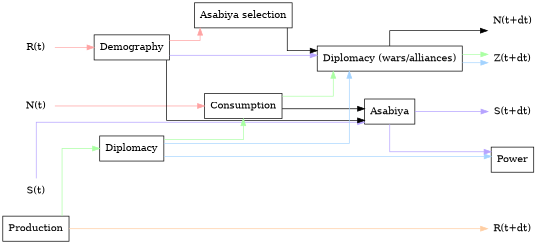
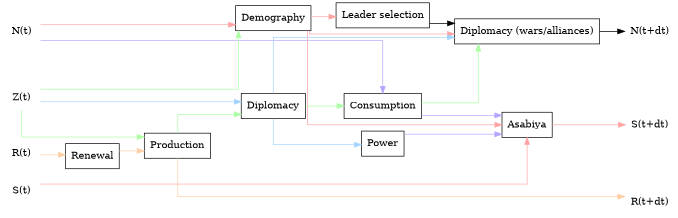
node "Asabiya selection": label "Asabiya selection" -> "Leader selection"
edge "R(t)" -> "Demography": now "N(t)" -> "Demography"
edge "Demography" -> "Diplomacy (wars/alliances)": color #b6a3ff -> #ffa3a3
node "Z(t+dt)": removed
node "Z(t)": added
edge "N(t)" -> "Consumption": color #ffa3a3 -> #b6a3ff
edge "Consumption" -> "Asabiya": color black -> #b6a3ff
edge "Asabiya" -> "S(t+dt)": color #b6a3ff -> #ffa3a3
edge "Demography" -> "Asabiya": color black -> #ffa3a3
edge "S(t)" -> "Asabiya": color #b6a3ff -> #ffa3a3
edge "Asabiya" -> "Power": reversed
node "Renewal": added
